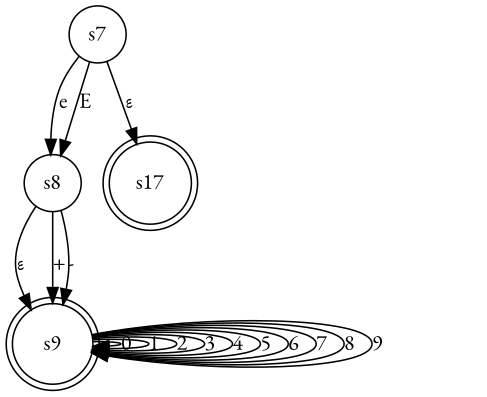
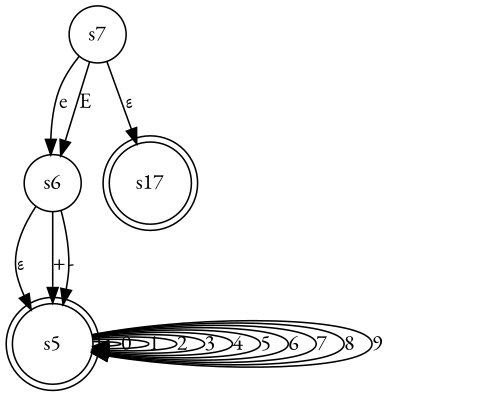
node "s8": label "s8" -> "s6"
node "s9": label "s9" -> "s5"
